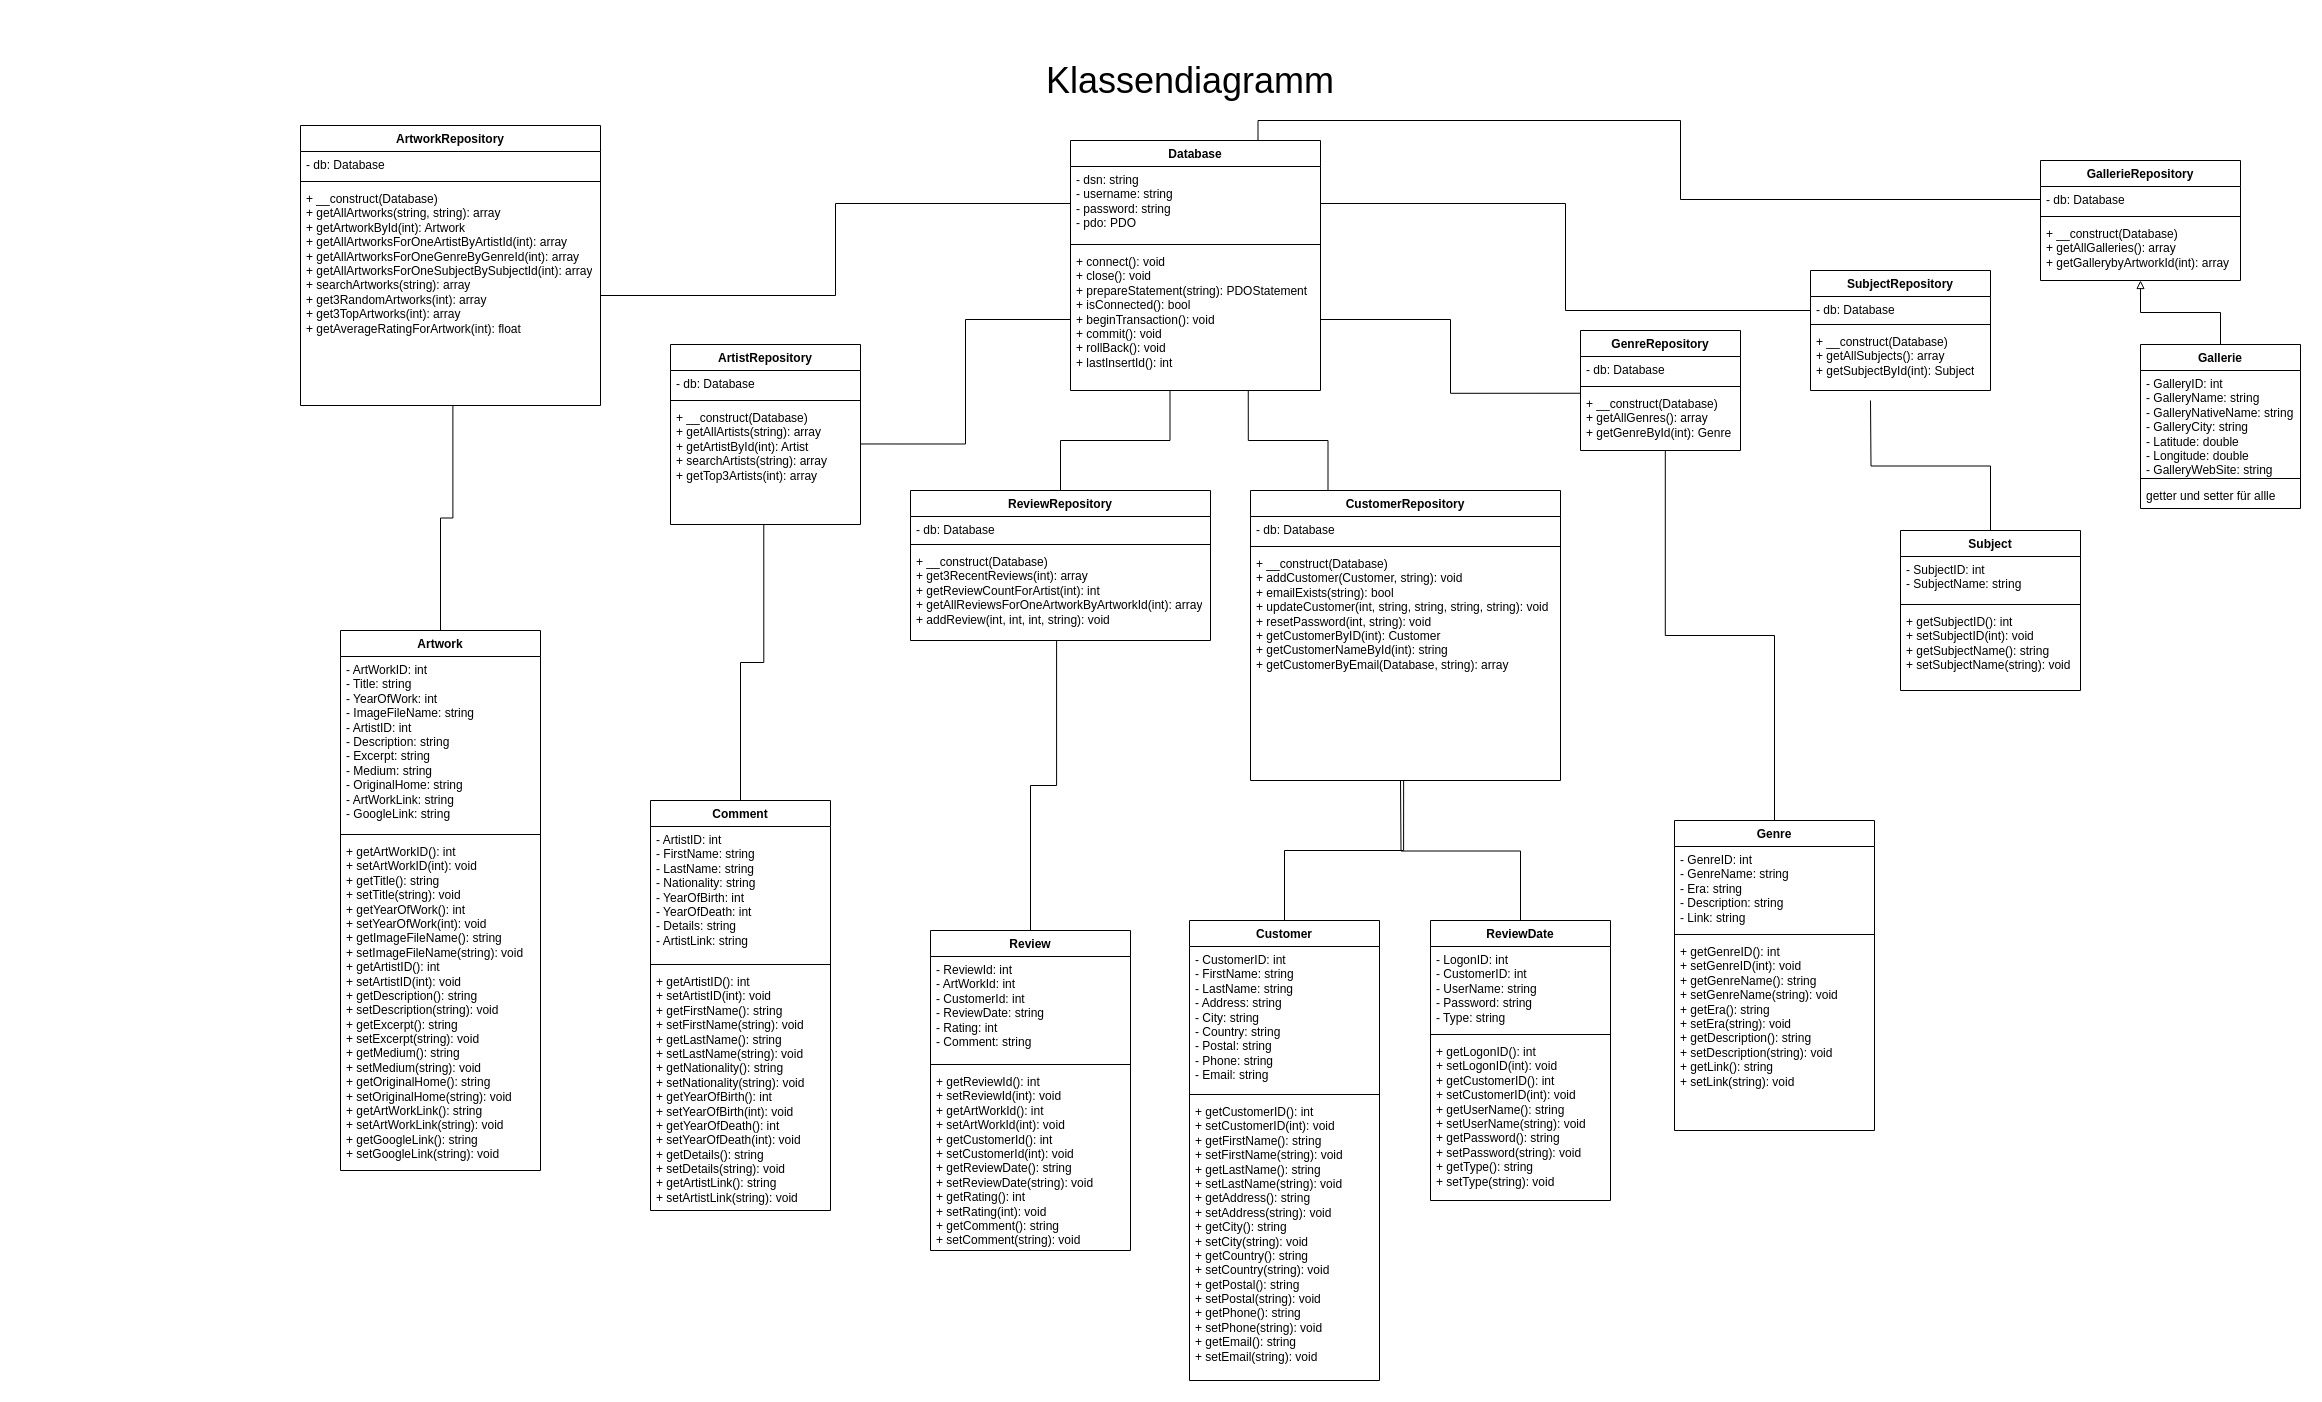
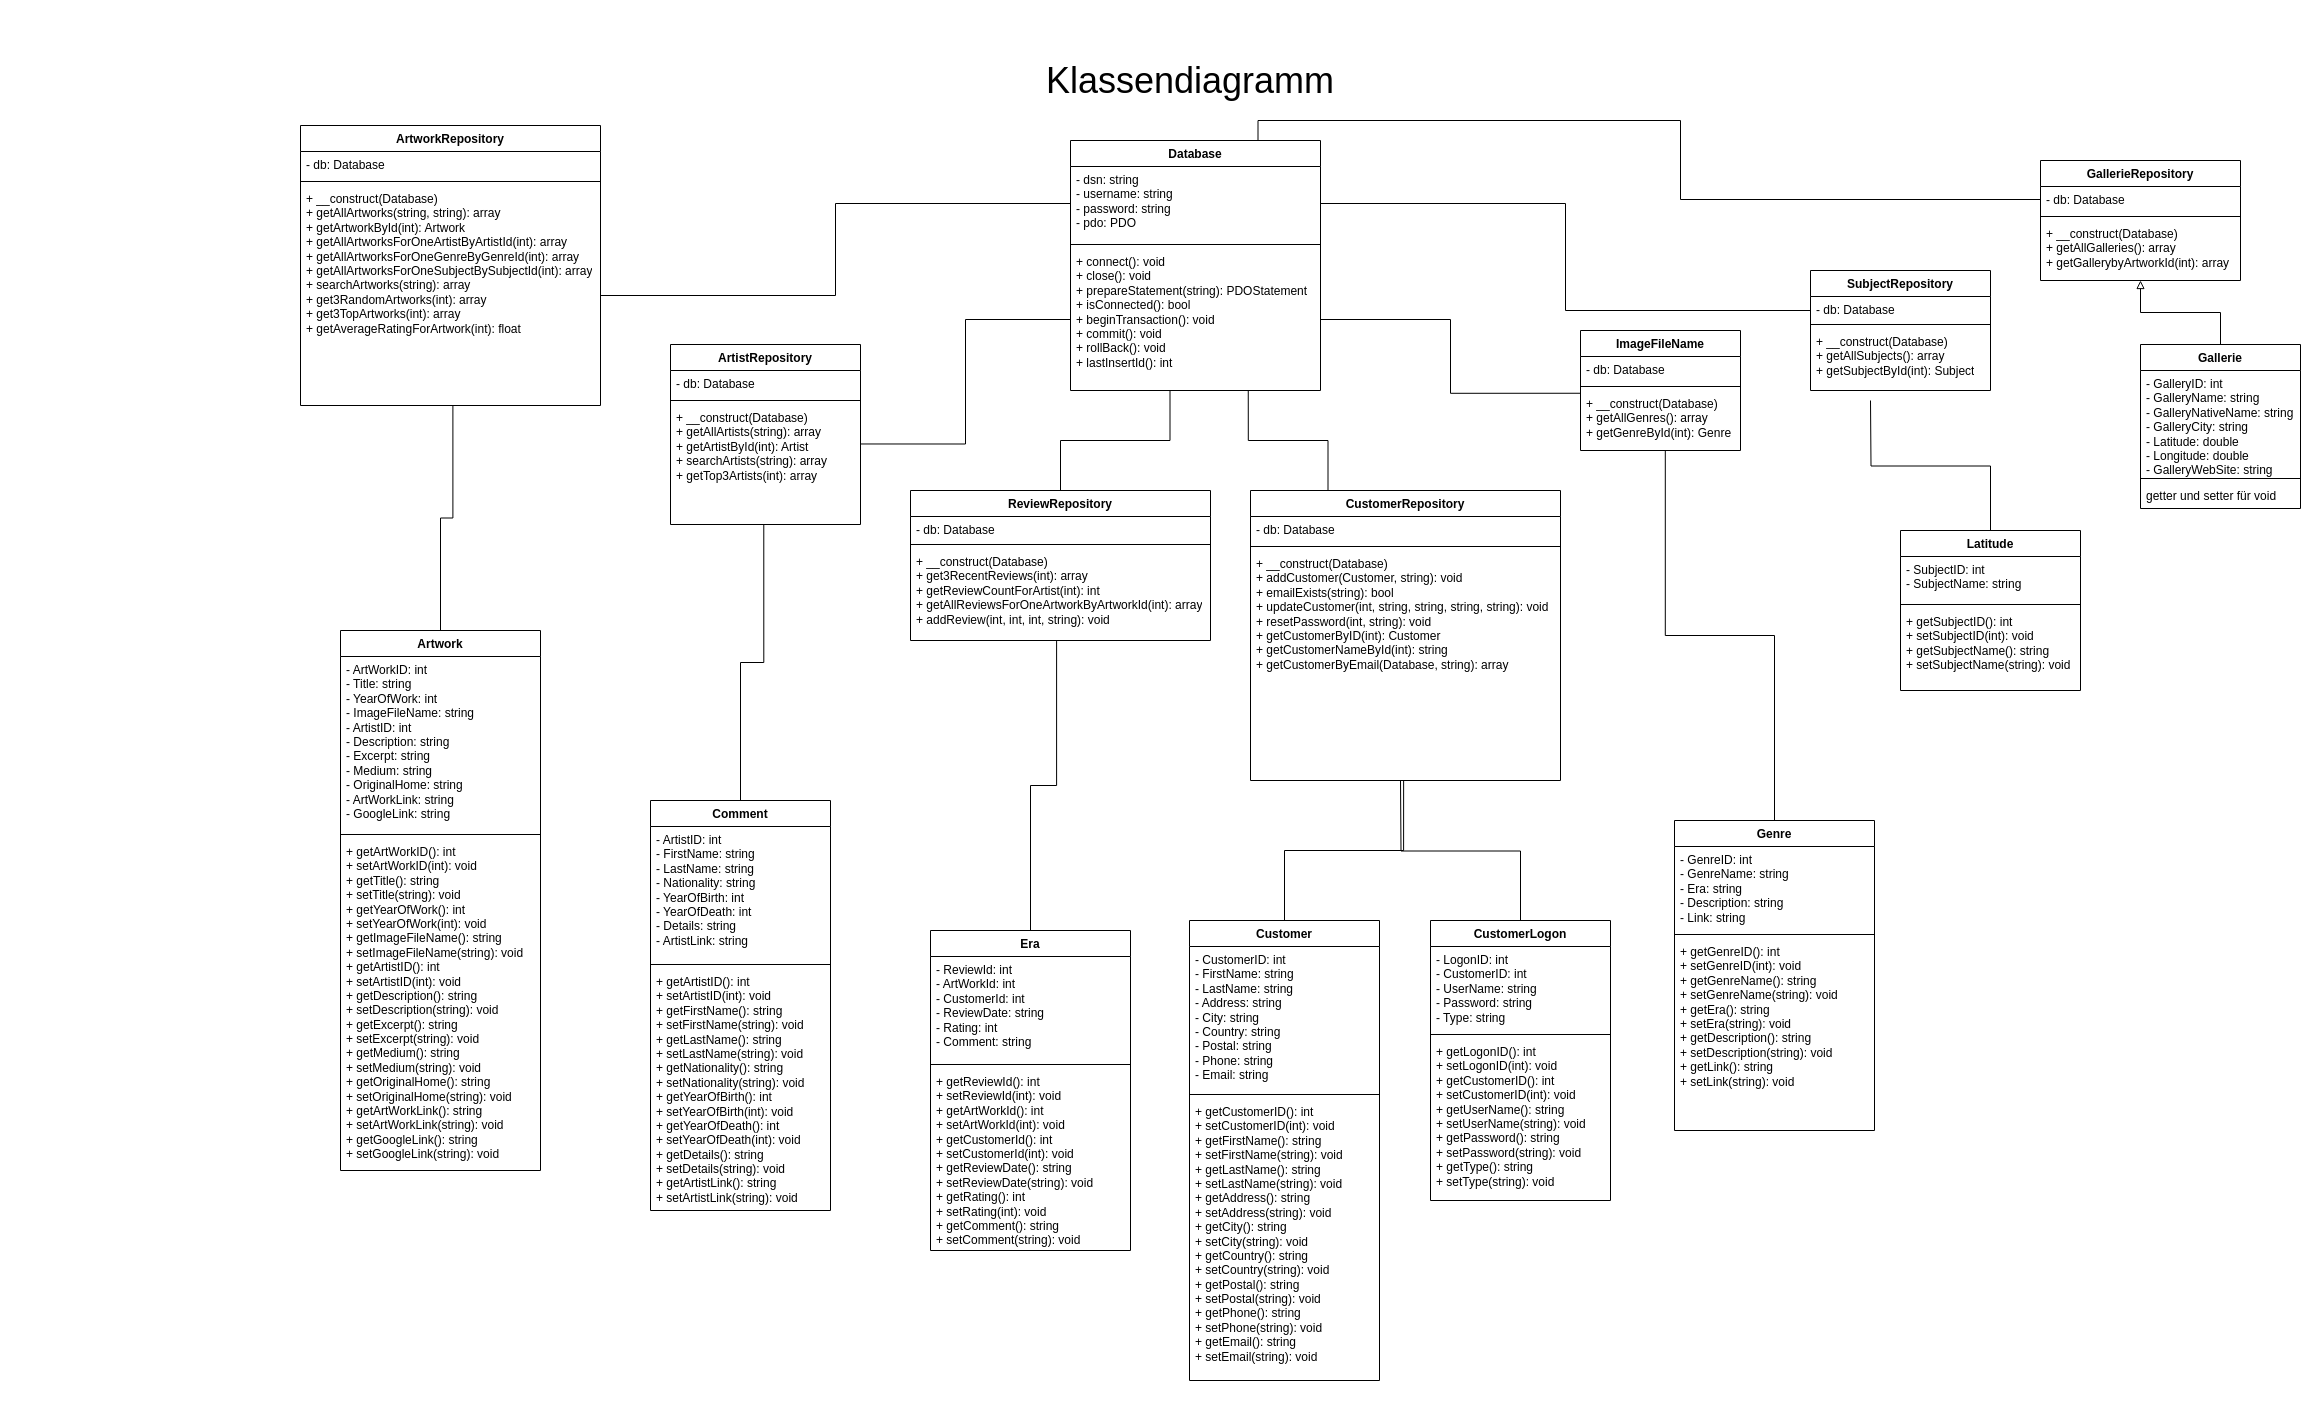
node "GenreRepository": label "GenreRepository" -> "ImageFileName"
node "getter und setter für allle": label "getter und setter für allle" -> "getter und setter für void"
node "Subject": label "Subject" -> "Latitude"
node "ReviewDate": label "ReviewDate" -> "CustomerLogon"
node "Review": label "Review" -> "Era"
